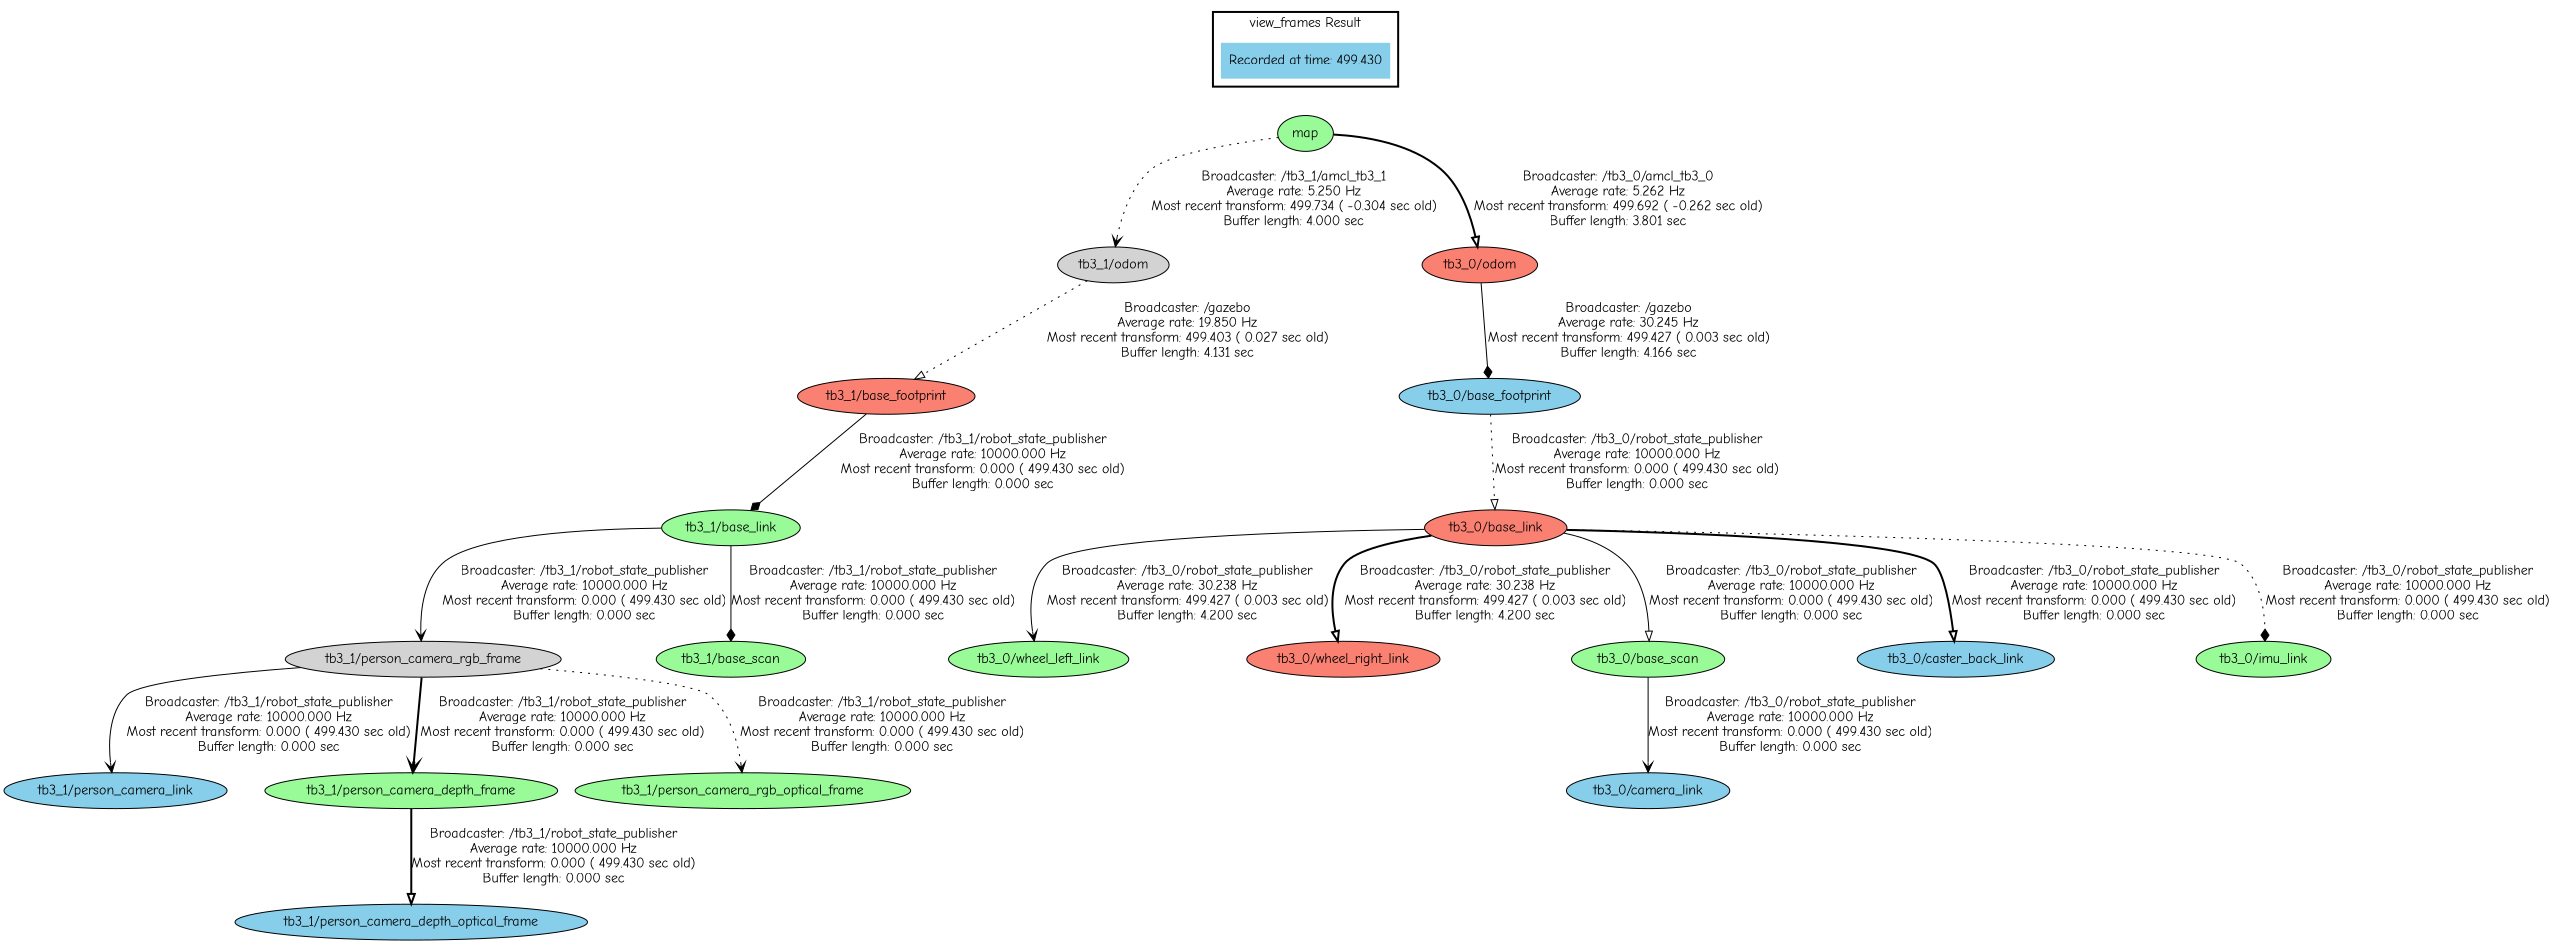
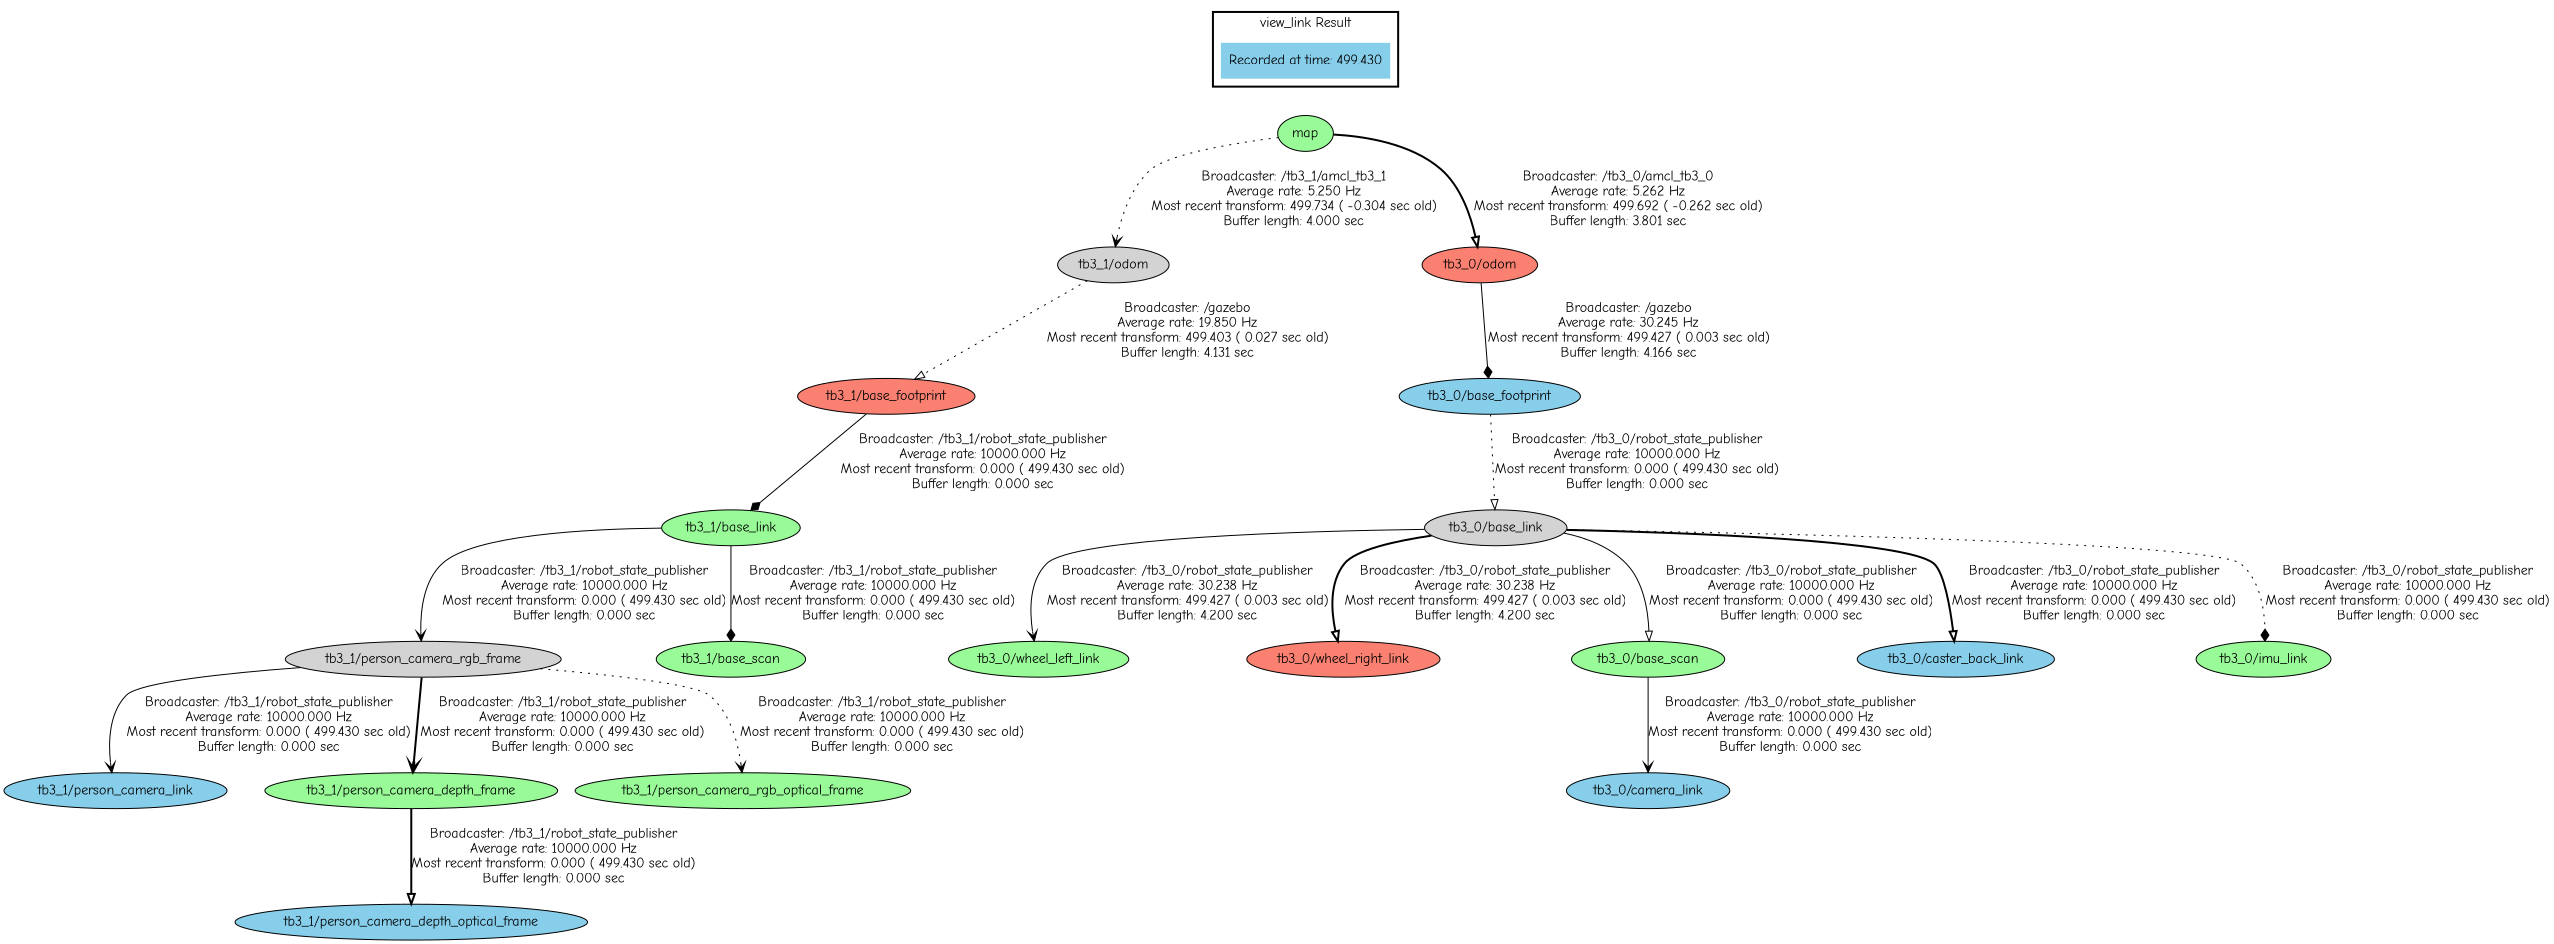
cluster "view_frames Result": label "view_frames Result" -> "view_link Result"
node "tb3_0/base_link": fillcolor salmon -> lightgrey
